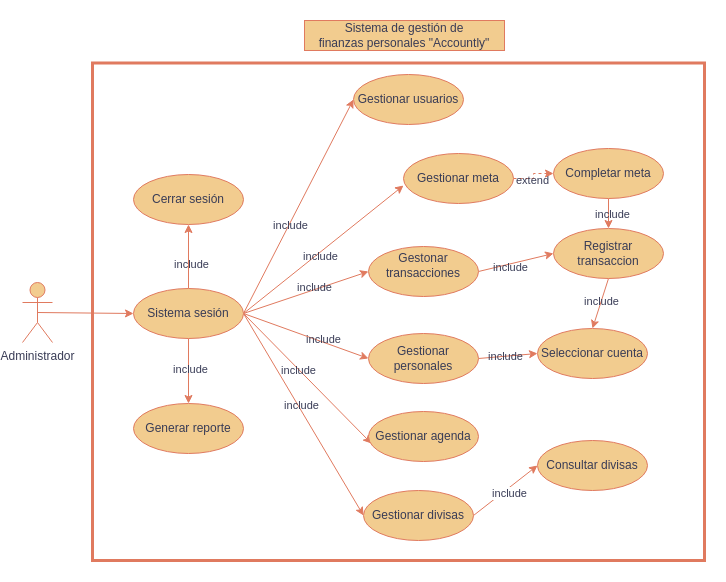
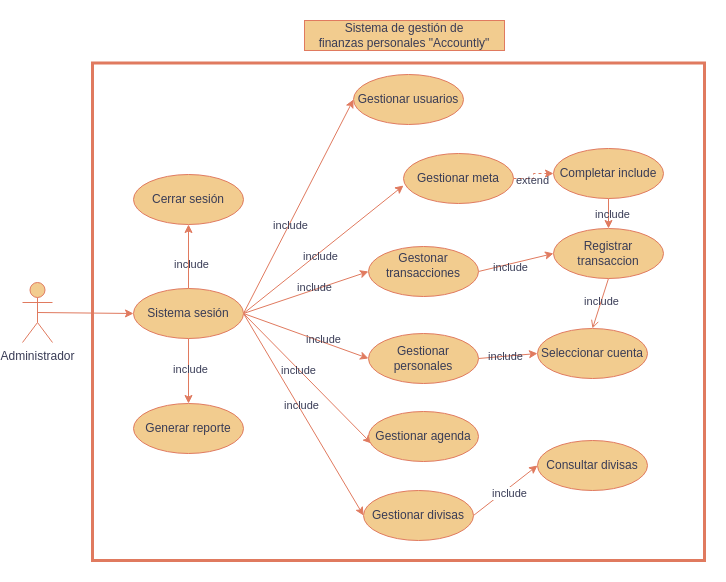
node "Completar meta": label "Completar meta" -> "Completar include"
edge "Registrar transaccion" -> "Seleccionar cuenta": arrowhead classic -> open
